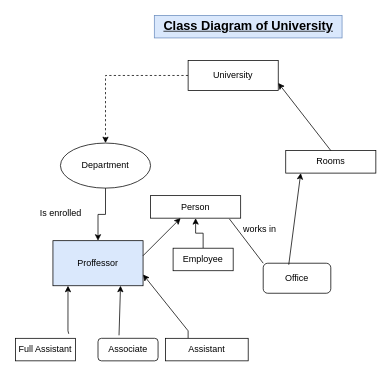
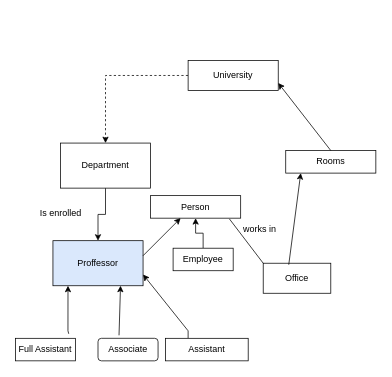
node "Class Diagram of University": removed
node "Department": shape ellipse -> rectangle
node "Office": shape rounded rectangle -> rectangle
